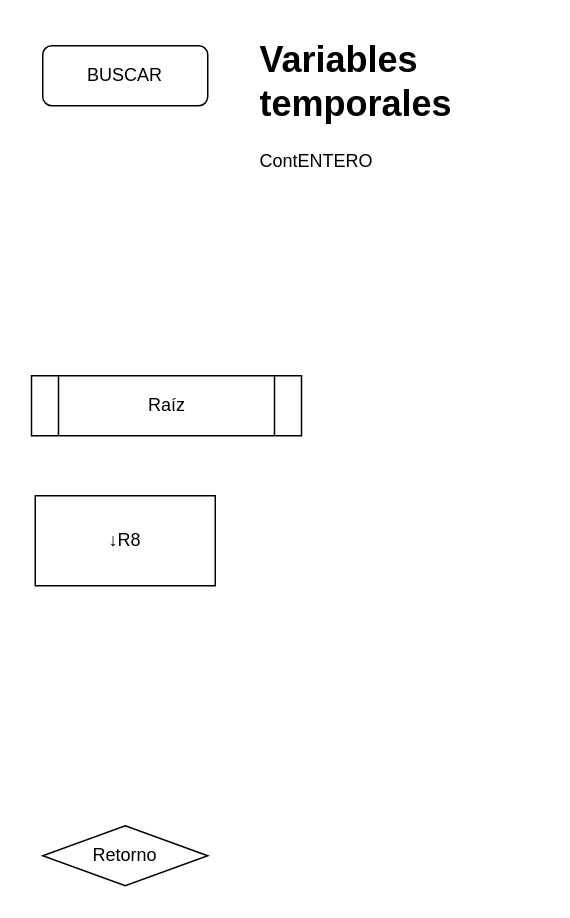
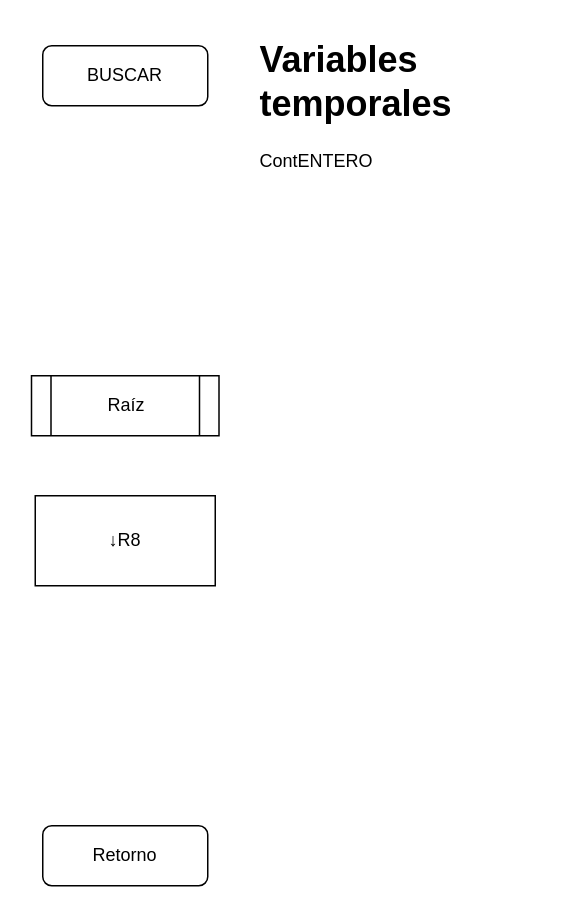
node "Raíz": size 270x60 -> 188x60
node "Retorno": shape diamond -> rounded rectangle
